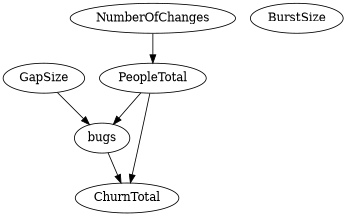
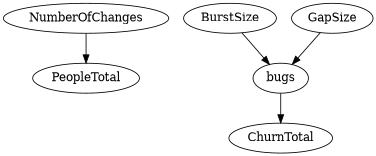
edge "PeopleTotal" -> "bugs": now "BurstSize" -> "bugs"
edge "PeopleTotal" -> "ChurnTotal": removed
